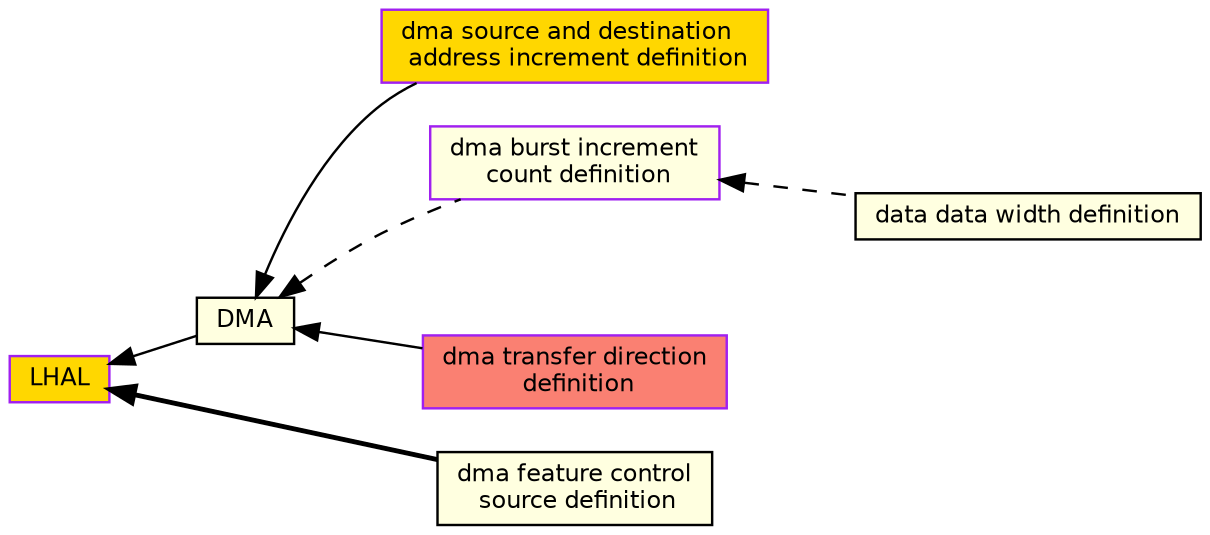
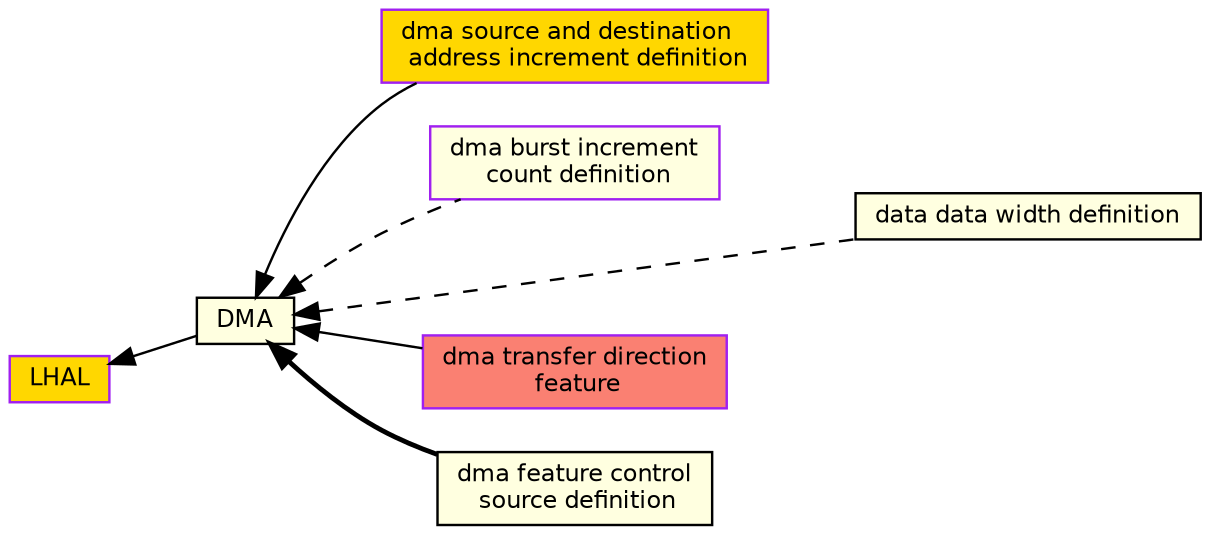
edge "data data width definition" -> "dma burst increment count definition": now "data data width definition" -> "DMA"
node "dma transfer direction definition": label "dma transfer direction definition" -> "dma transfer direction feature"
edge "dma feature control source definition" -> "LHAL": now "dma feature control source definition" -> "DMA"
